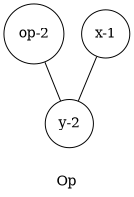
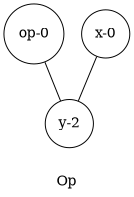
node "op-2": label "op-2" -> "op-0"
node "x-1": label "x-1" -> "x-0"
